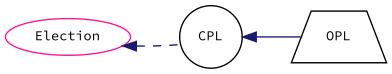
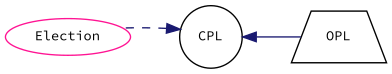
edge "CPL" -> "Election": reversed
